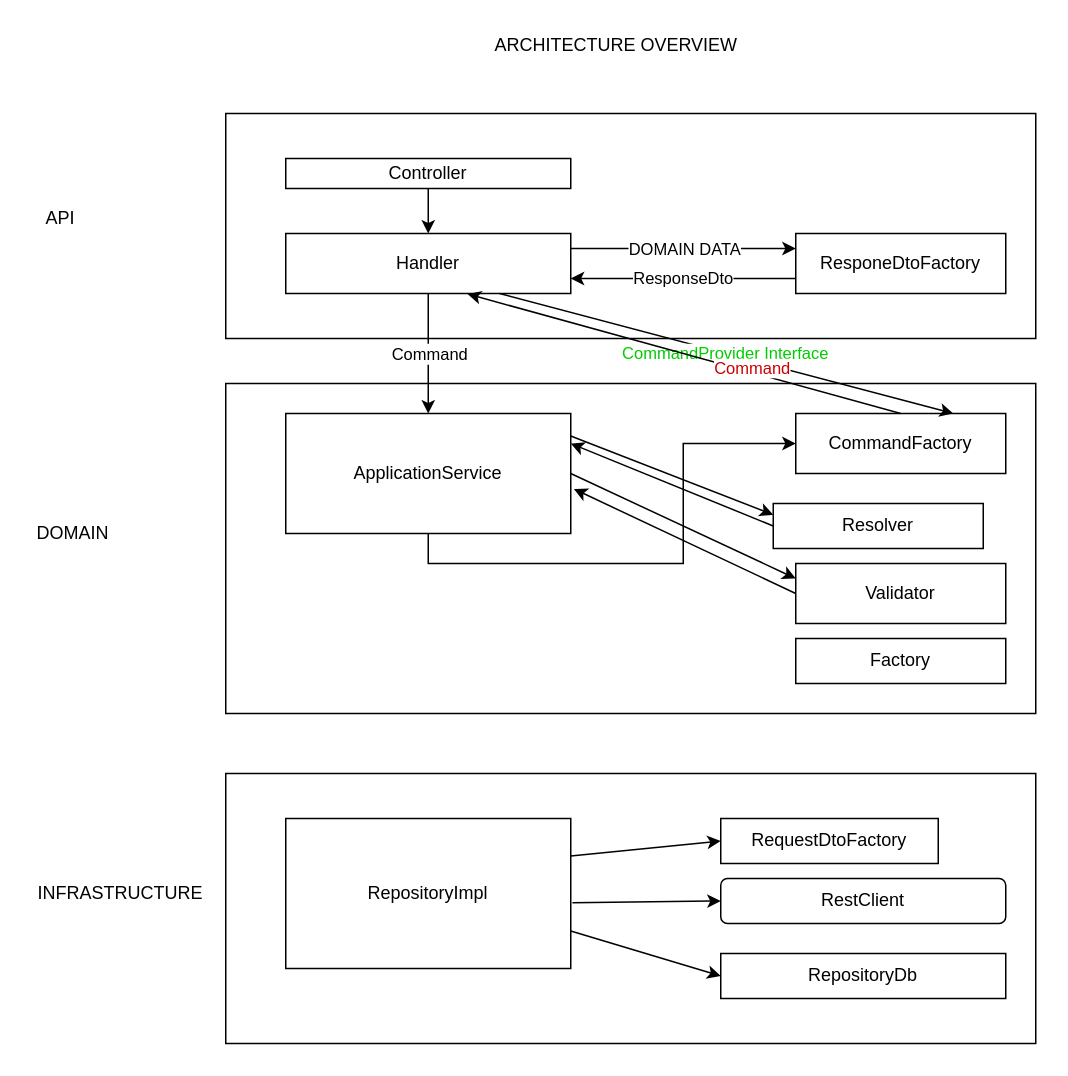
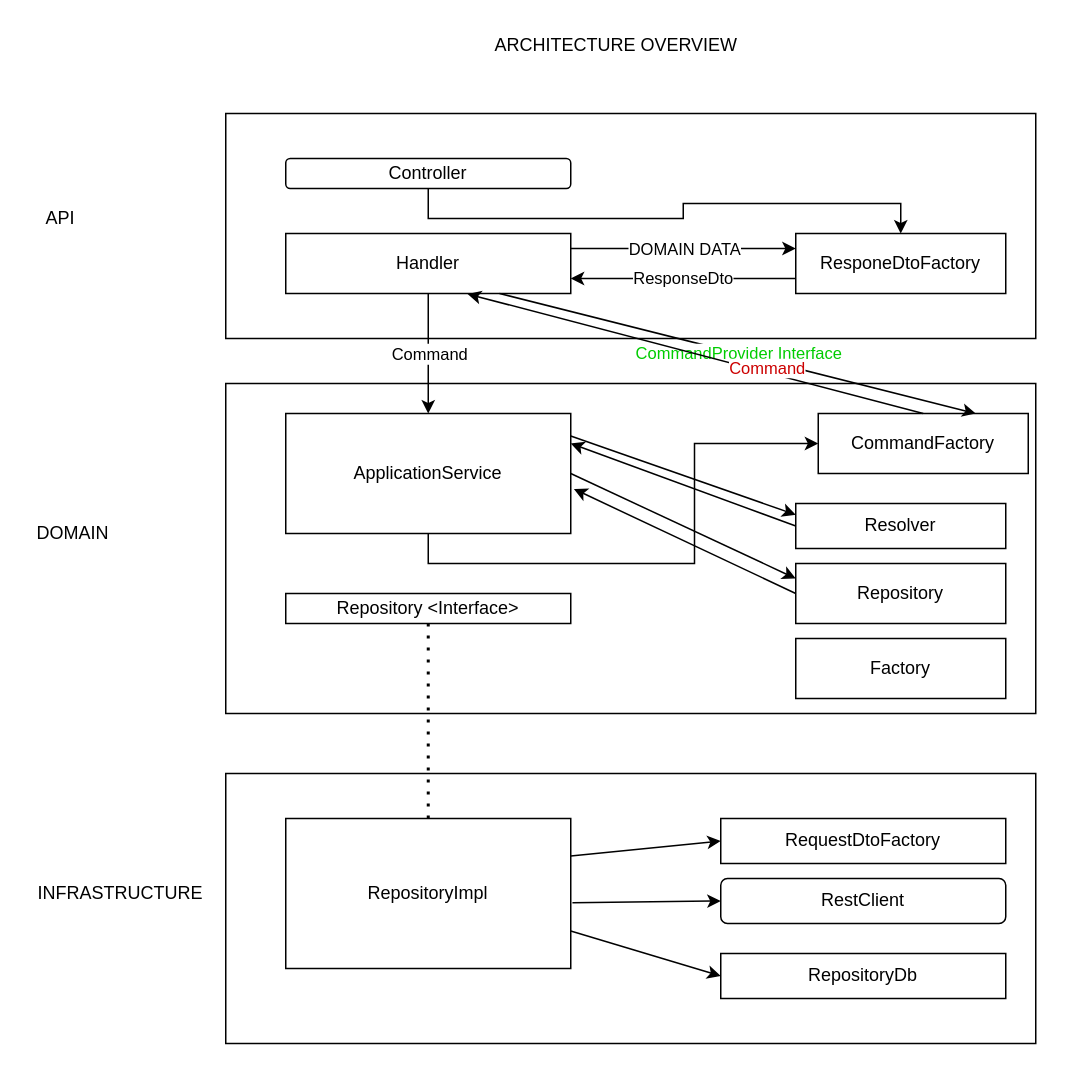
node "Controller": shape rectangle -> rounded rectangle
edge "Controller" -> "Handler": now "Controller" -> "ResponeDtoFactory"
node "CommandFactory": moved (901, 443) -> (923, 443)
node "Resolver": moved (878, 526) -> (901, 526)
node "Validator": label "Validator" -> "Repository"
node "Repository <Interface>": added
node "Factory": size 210x45 -> 210x60
edge "Repository <Interface>" -- "RepositoryImpl": added
node "RequestDtoFactory": size 218x45 -> 285x45
